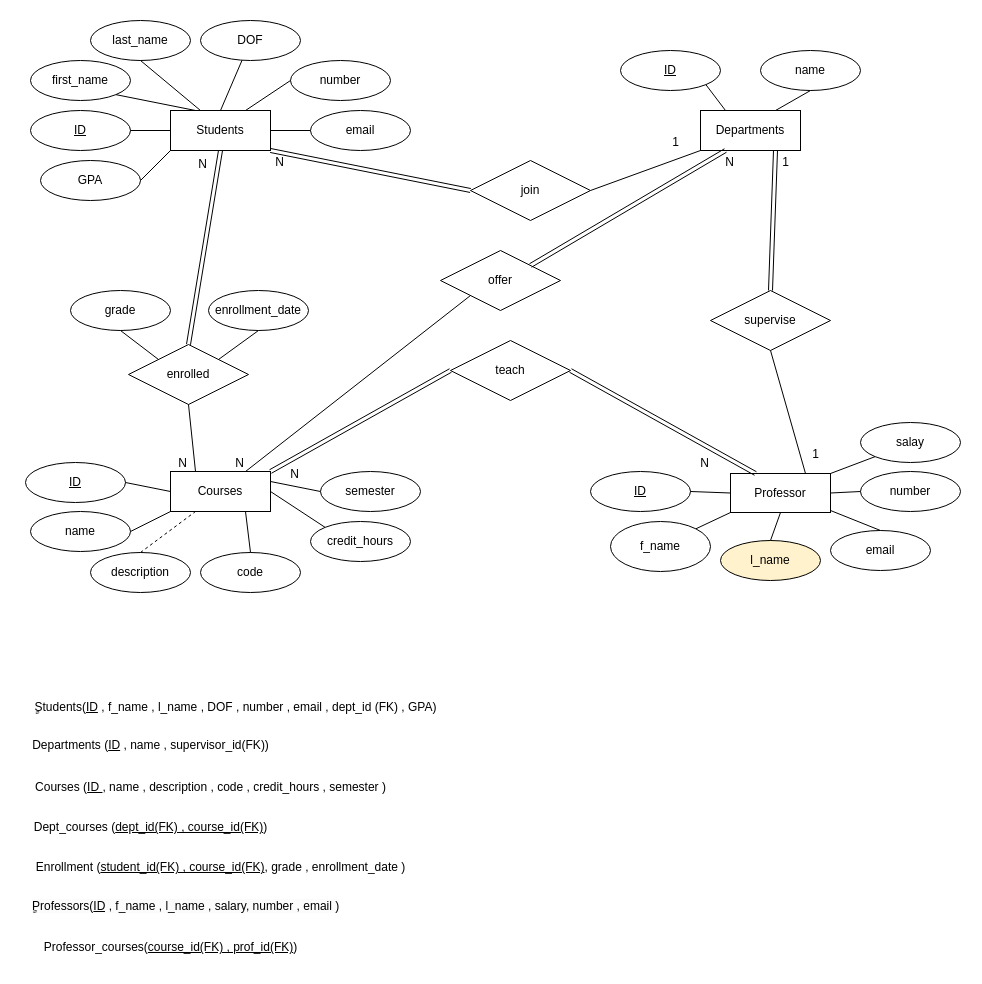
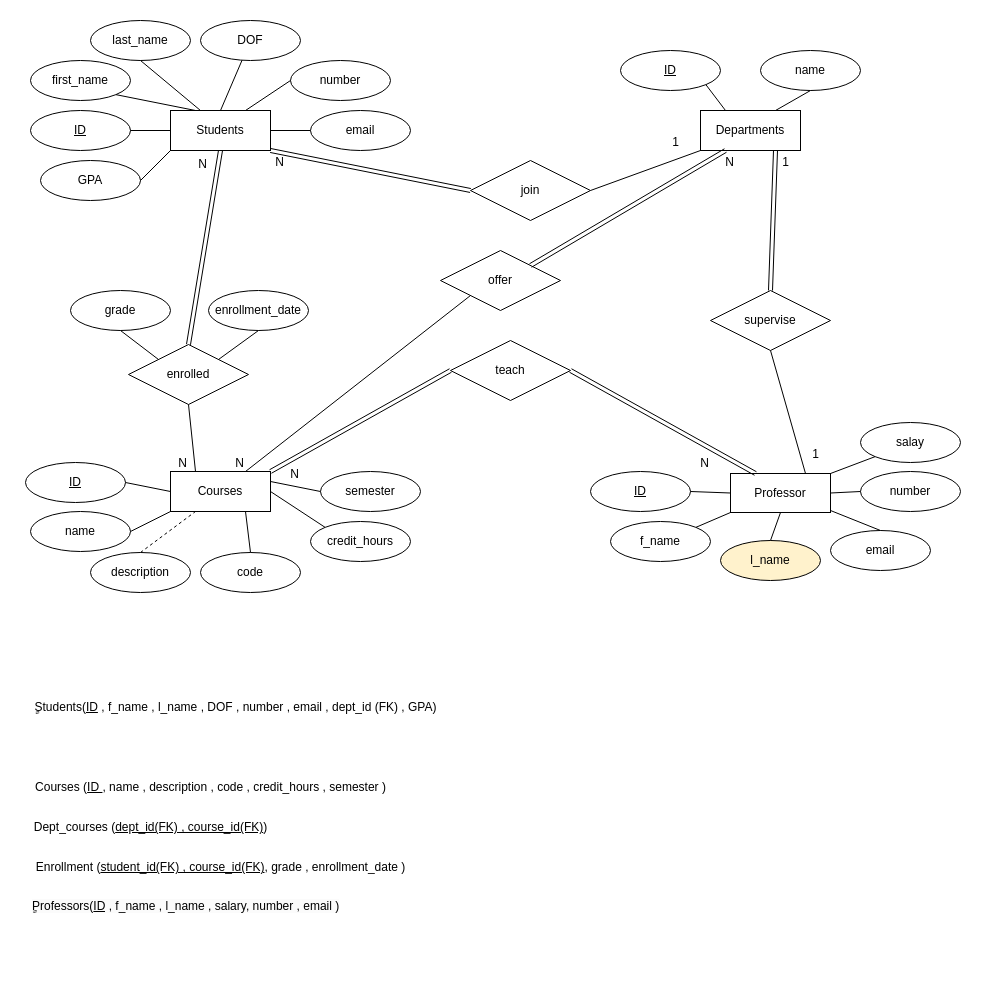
node "f_name": size 100x50 -> 100x40
node "Departments (ID , name , supervisor_id(FK))": removed
node "Professor_courses(course_id(FK) , prof_id(FK))": removed
